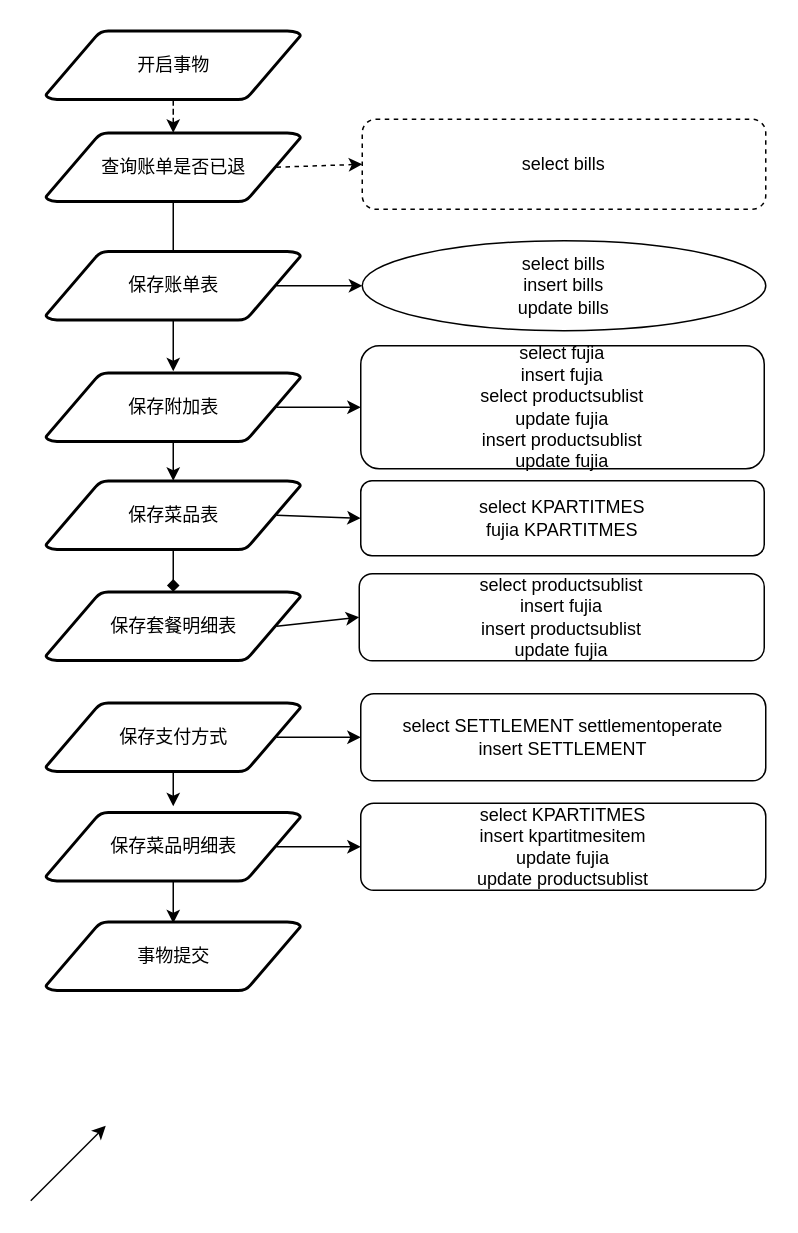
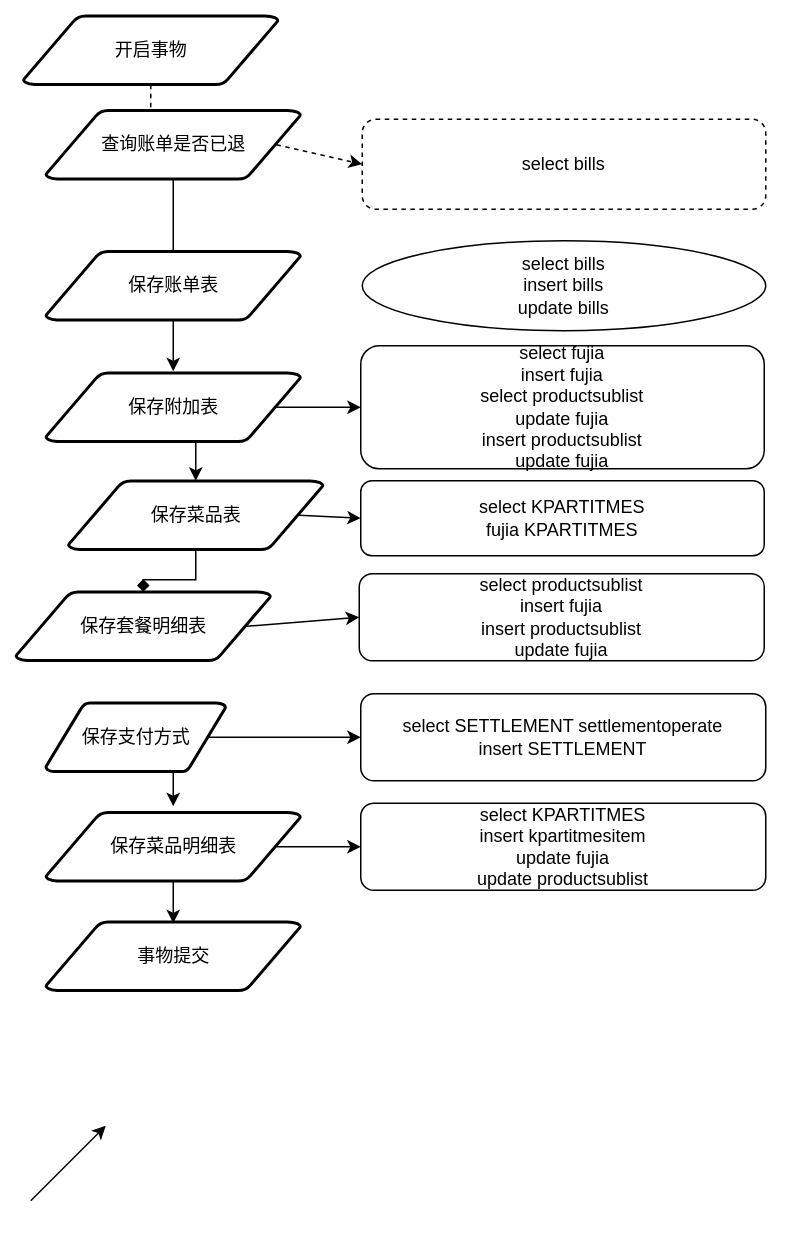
node "开启事物": moved (173, 65) -> (151, 50)
node "查询账单是否已退": moved (173, 167) -> (173, 145)
edge "保存账单表" -> "select bills insert bills update bills": removed
node "保存菜品表": moved (173, 515) -> (196, 515)
node "保存套餐明细表": moved (173, 626) -> (143, 626)
node "保存支付方式": size 255x69 -> 180x69
